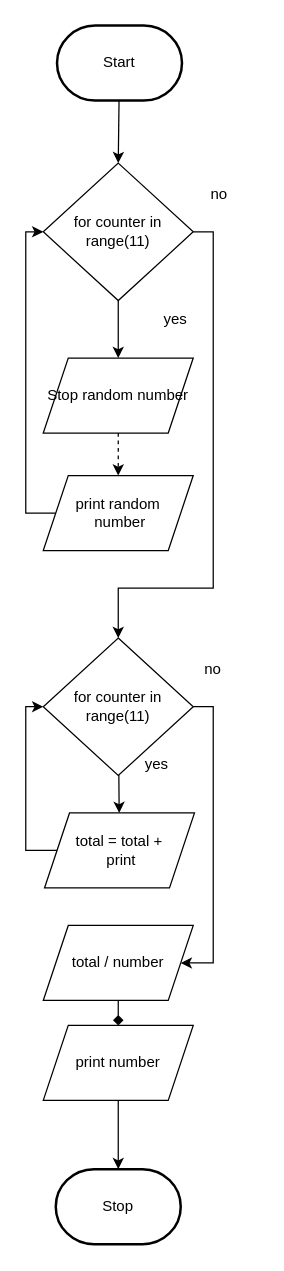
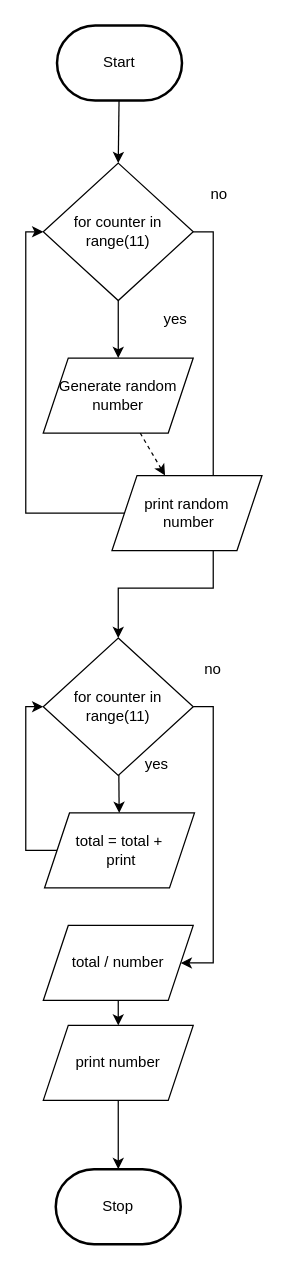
node "Stop random number": label "Stop random number" -> "Generate random number"
node "print random number": moved (118, 513) -> (187, 513)
edge "total / number" -> "print number": arrowhead diamond -> classic
